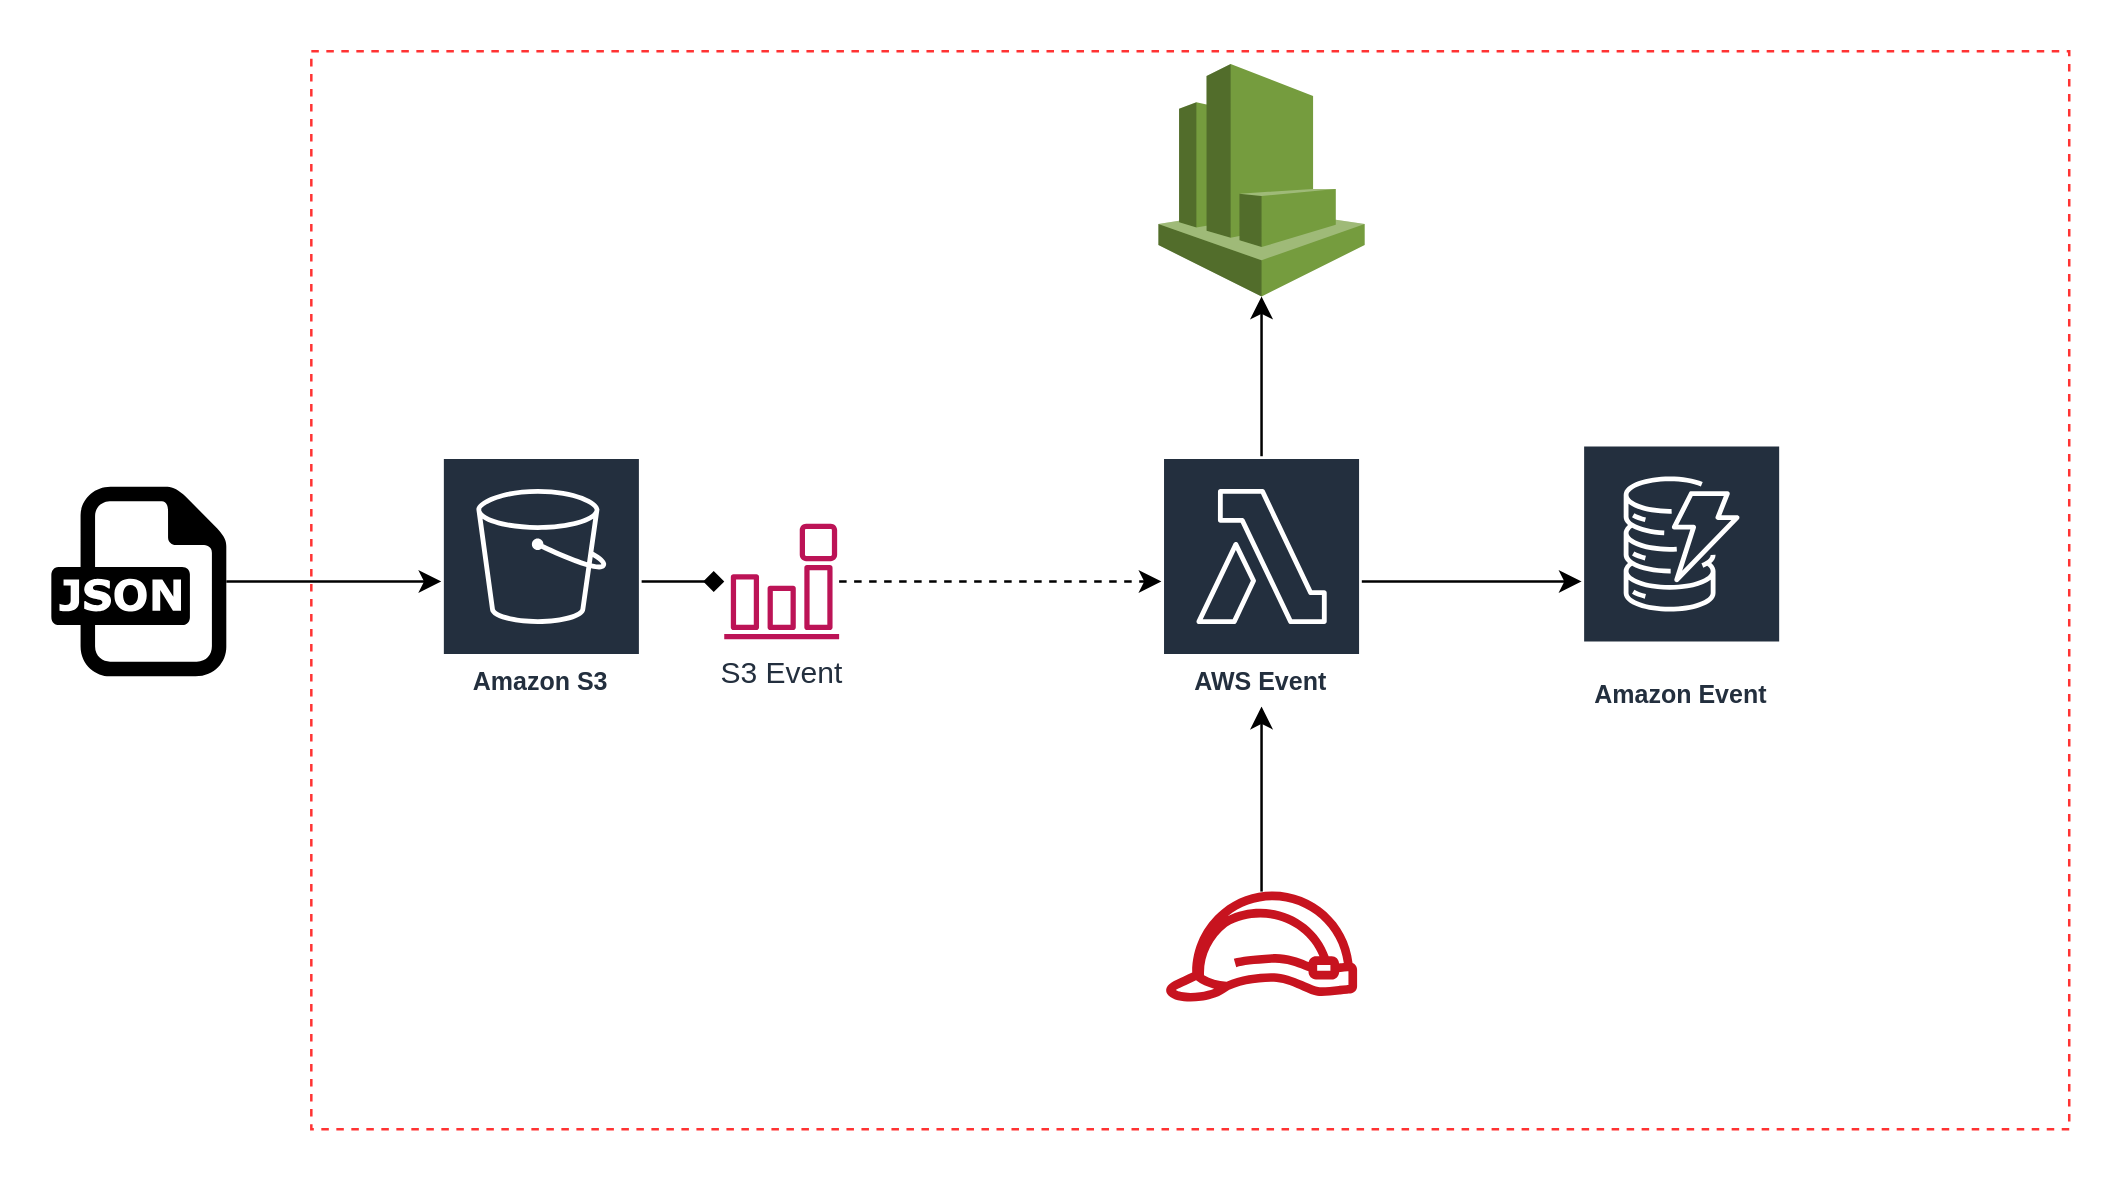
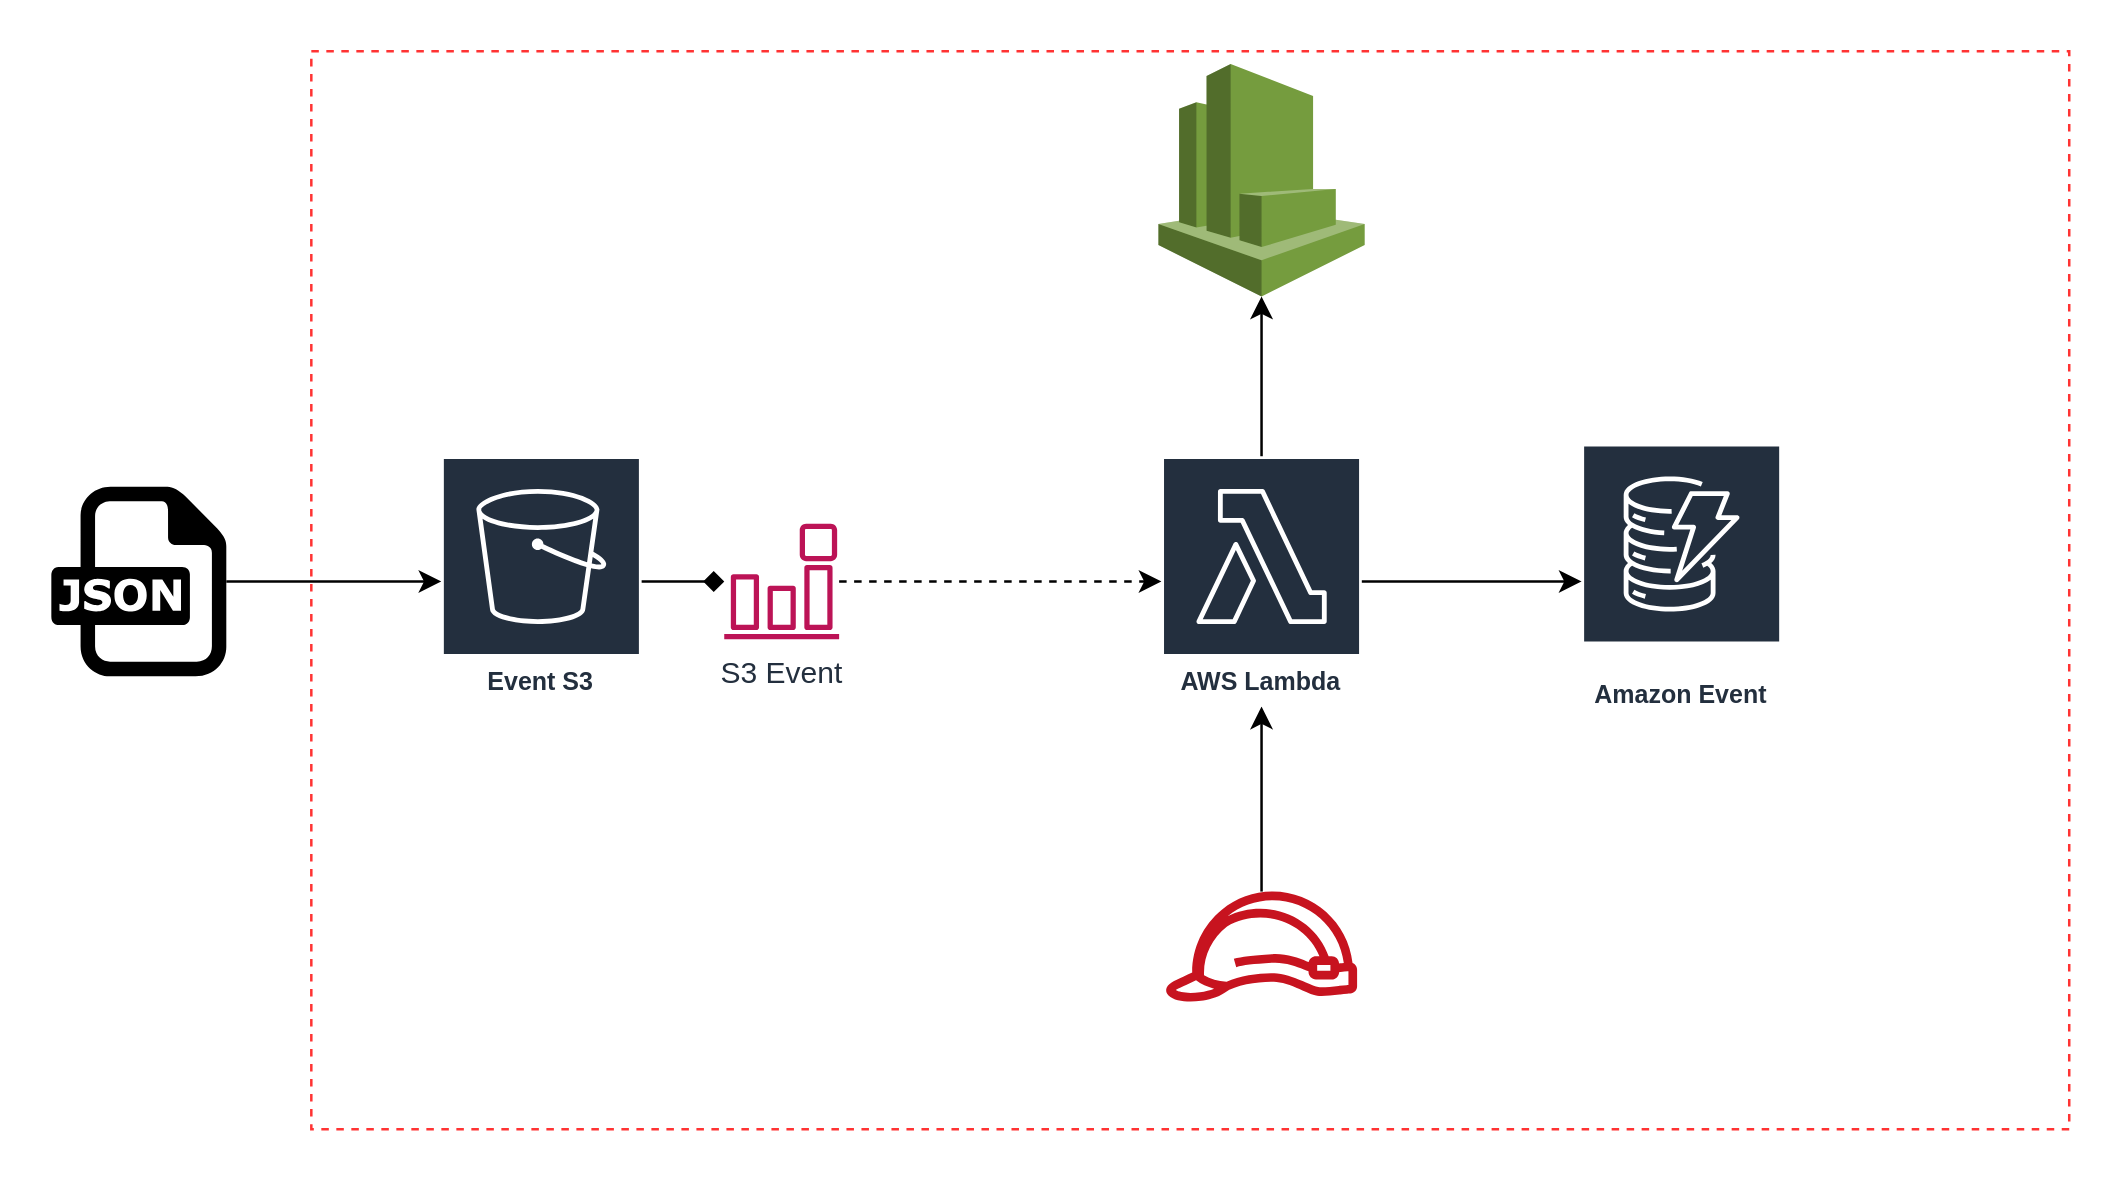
node "Amazon S3": label "Amazon S3" -> "Event S3"
node "AWS Event": label "AWS Event" -> "AWS Lambda"
